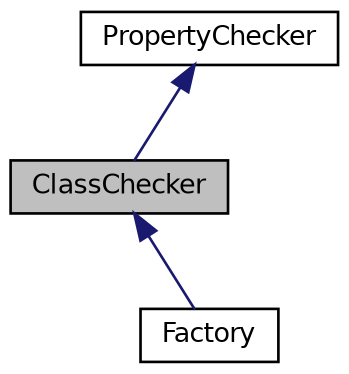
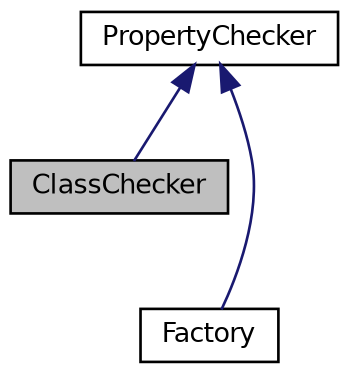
edge "Factory" -> "ClassChecker": now "Factory" -> "PropertyChecker"
